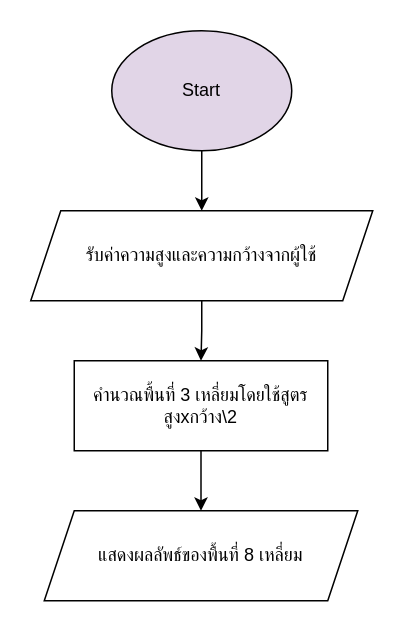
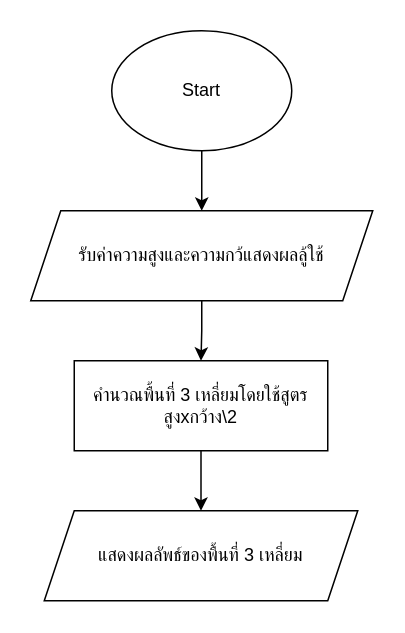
node "Start": fillcolor #e1d5e7 -> #ffffff
node "รับค่าความสูงและความกว้างจากผู้ใช้": label "รับค่าความสูงและความกว้างจากผู้ใช้" -> "รับค่าความสูงและความกว้แสดงผลลู้ใช้"
node "แสดงผลลัพธ์ของพื้นที่ 8 เหลี่ยม": label "แสดงผลลัพธ์ของพื้นที่ 8 เหลี่ยม" -> "แสดงผลลัพธ์ของพื้นที่ 3 เหลี่ยม"
